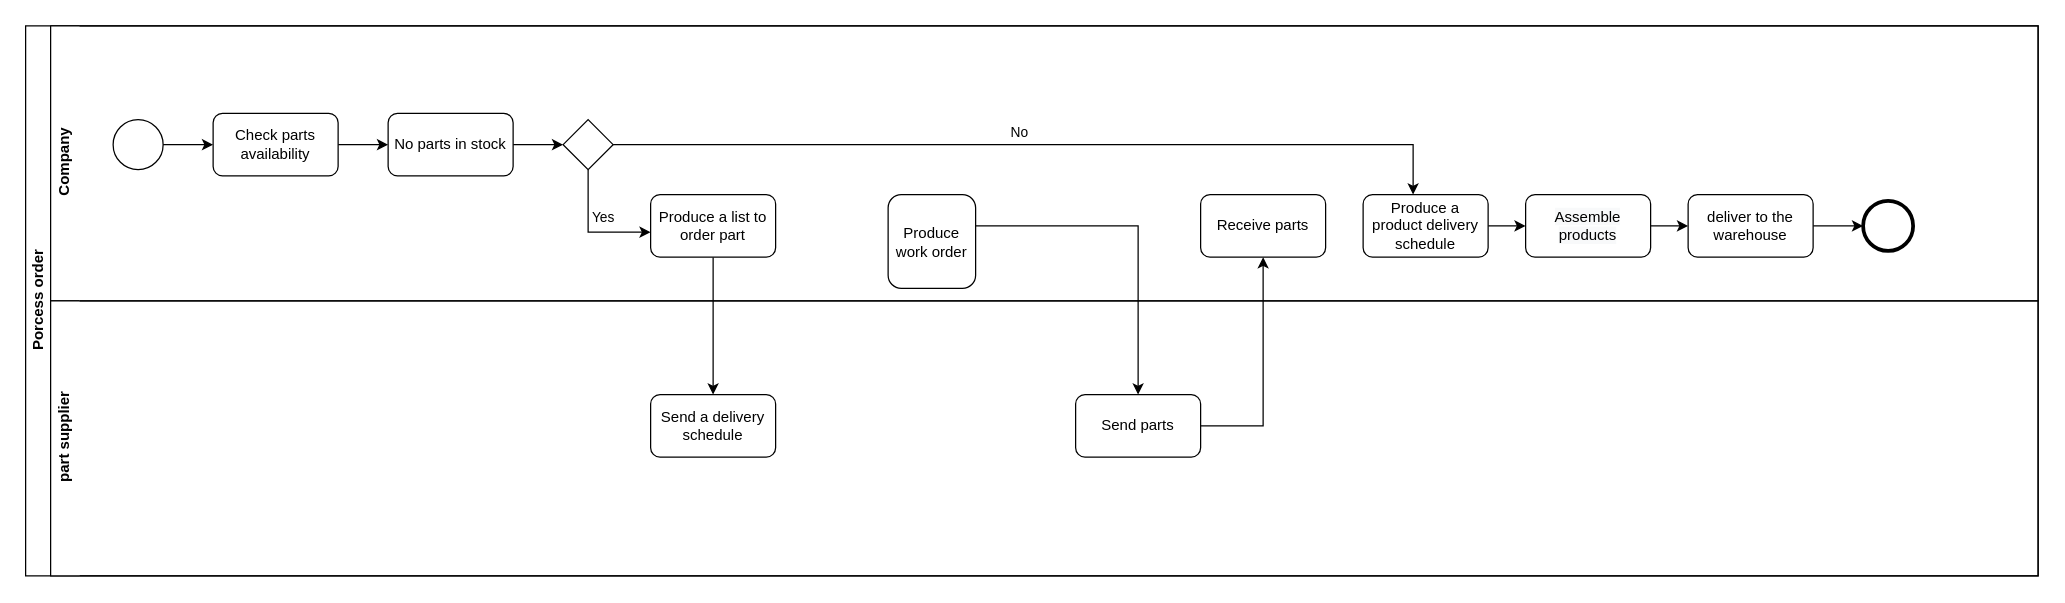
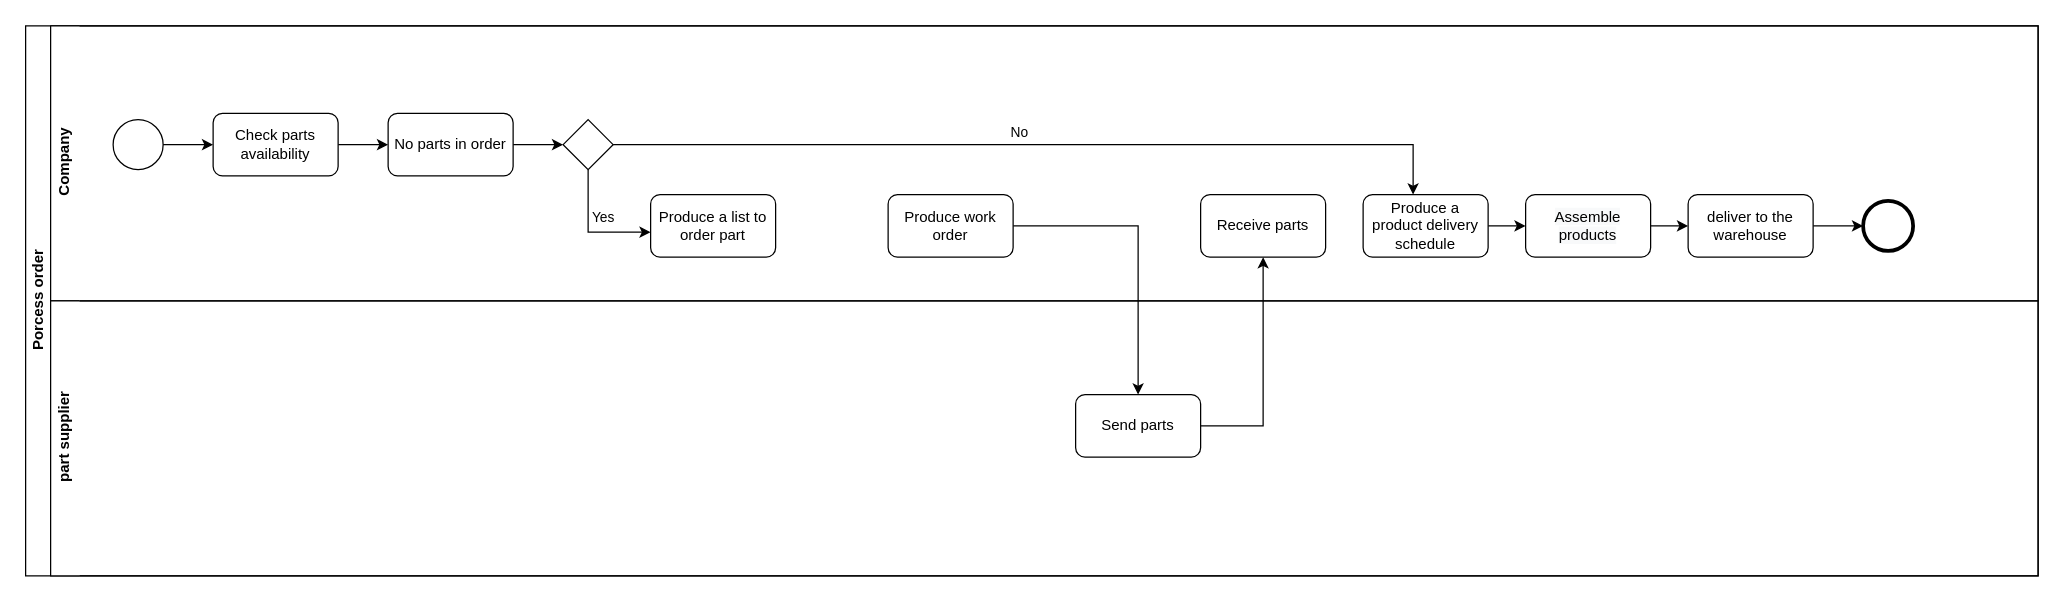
node "No parts in stock": label "No parts in stock" -> "No parts in order"
node "Produce work order": size 88x94 -> 125x63
edge "Produce a list to order part" -> "Send a delivery schedule": removed
node "Send a delivery schedule": removed
